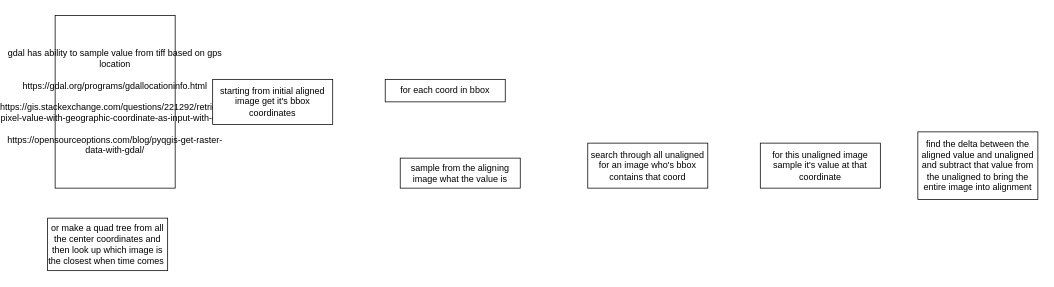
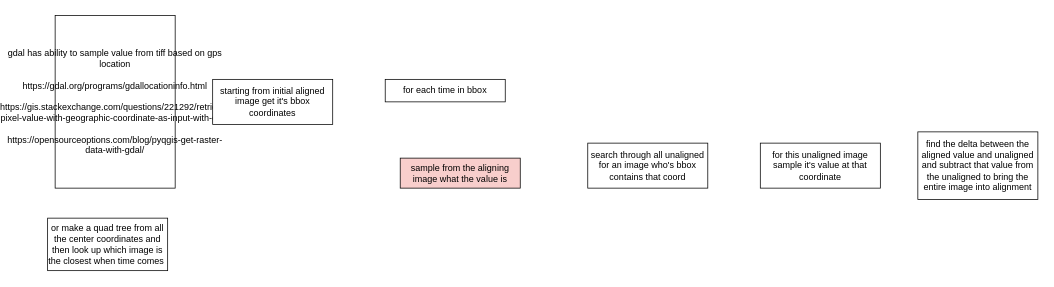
node "for each coord in bbox": label "for each coord in bbox" -> "for each time in bbox"
node "sample from the aligning image what the value is": fillcolor #ffffff -> #f8cecc
